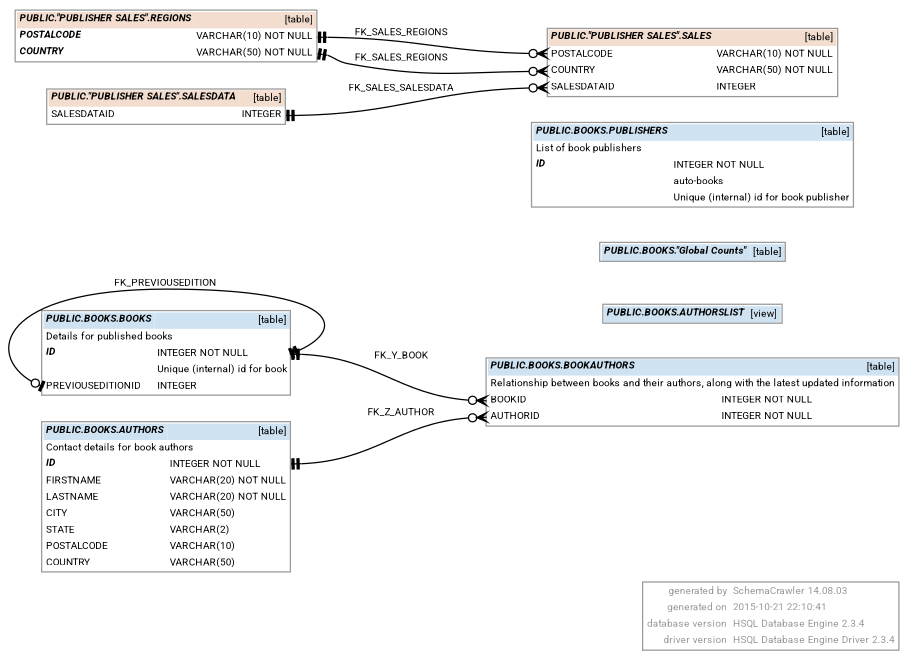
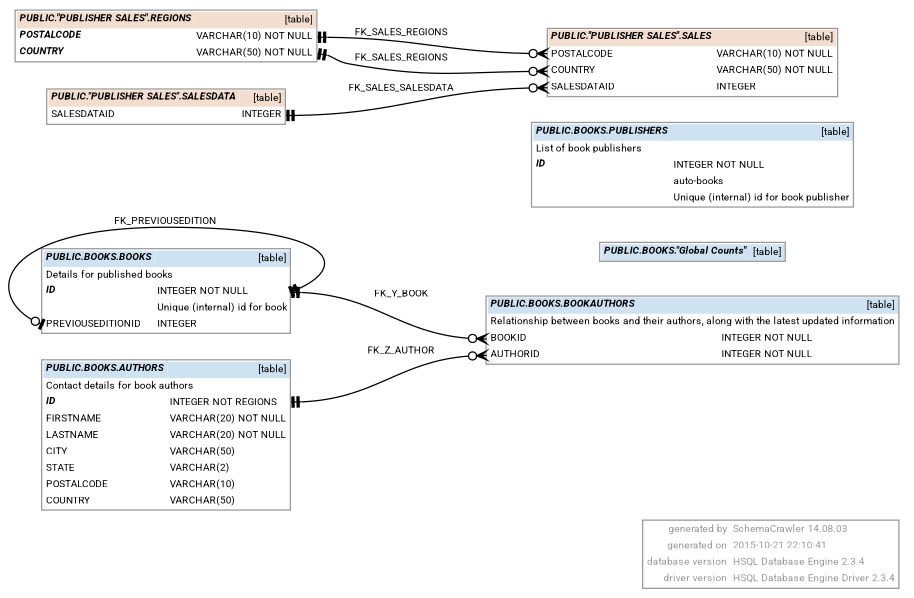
node "PUBLIC.BOOKS.AUTHORSLIST": removed
node "PUBLIC.BOOKS.AUTHORS": text "INTEGER NOT NULL" -> "INTEGER NOT REGIONS"
